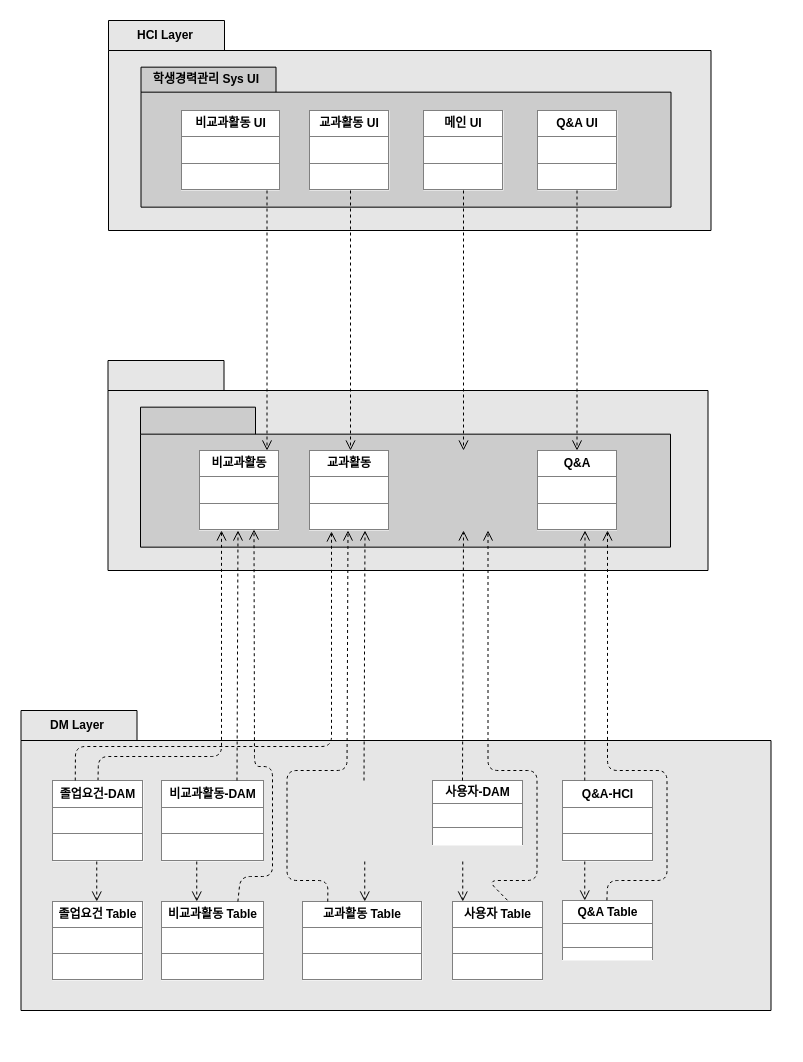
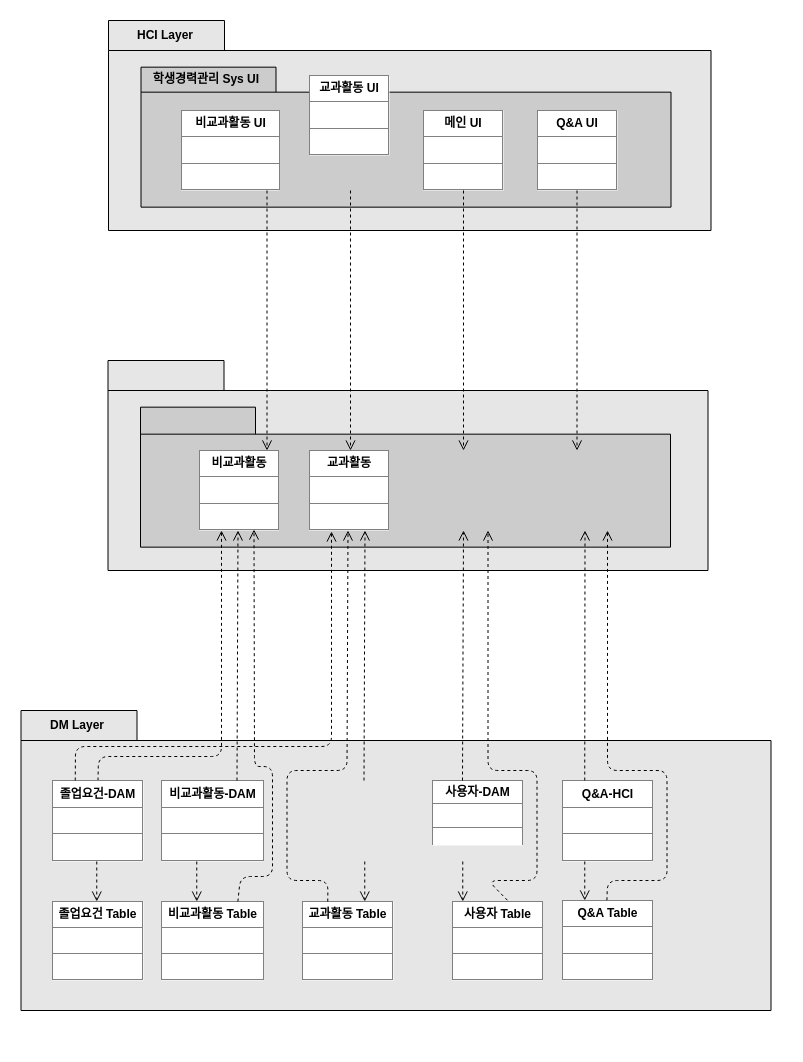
node "교과활동 UI": moved (350, 151) -> (350, 116)
node "Q&A": removed
node "Q&A Table": size 91x60 -> 91x80
node "교과활동 Table": size 120x79 -> 91x79
